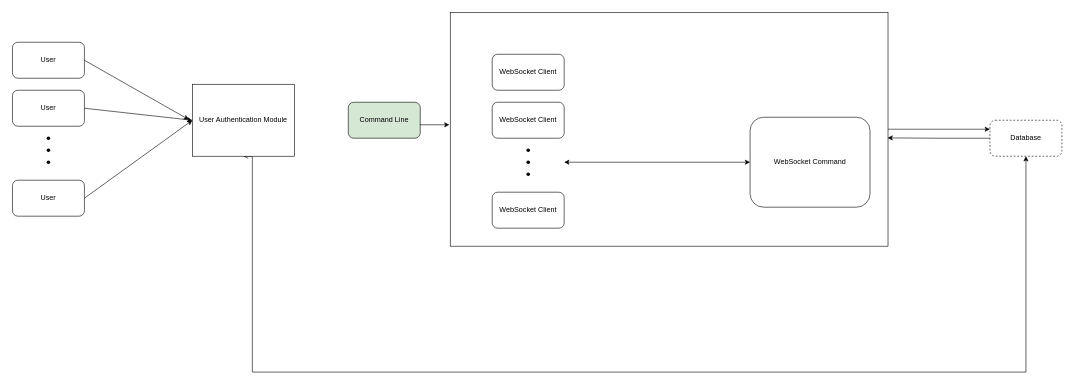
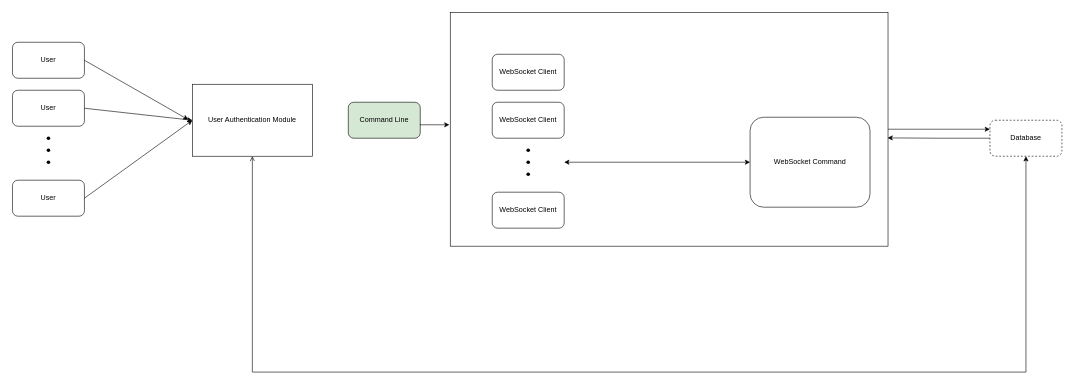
node "User Authentication Module": size 102x72 -> 120x72
